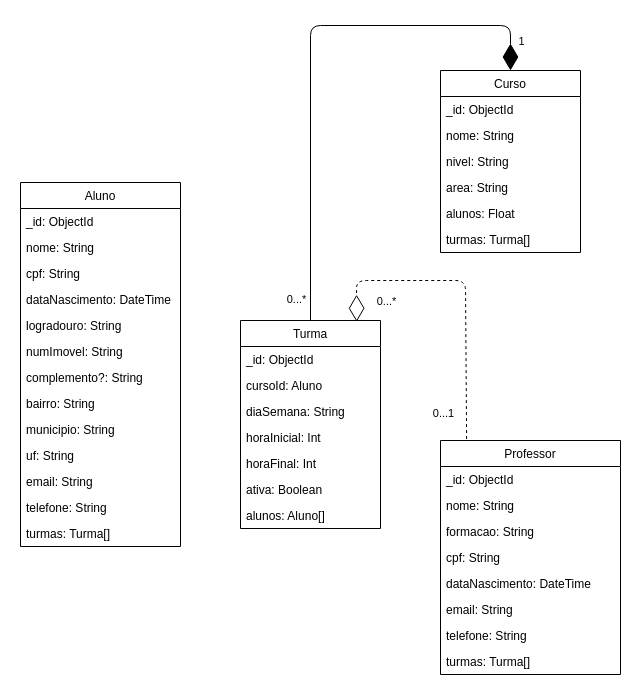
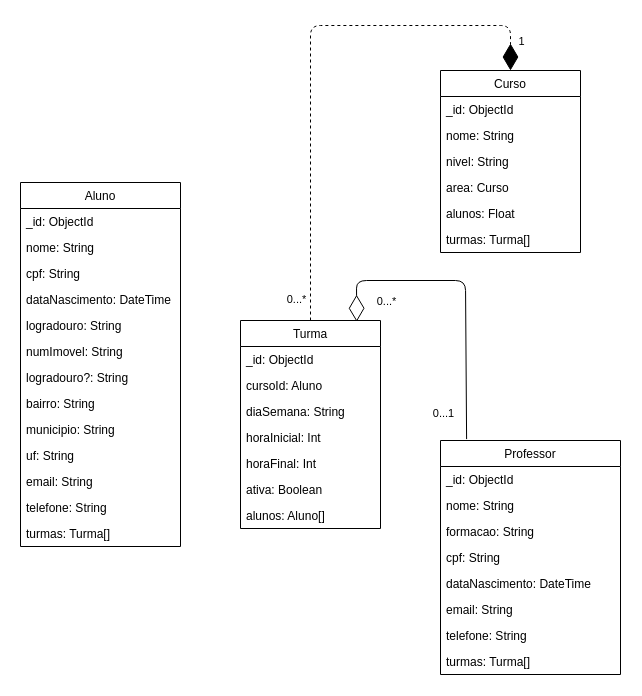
edge "Turma" -> "Curso": style solid -> dashed
node "area: String": label "area: String" -> "area: Curso"
edge "Professor" -> "Turma": style dashed -> solid
node "complemento?: String": label "complemento?: String" -> "logradouro?: String"
